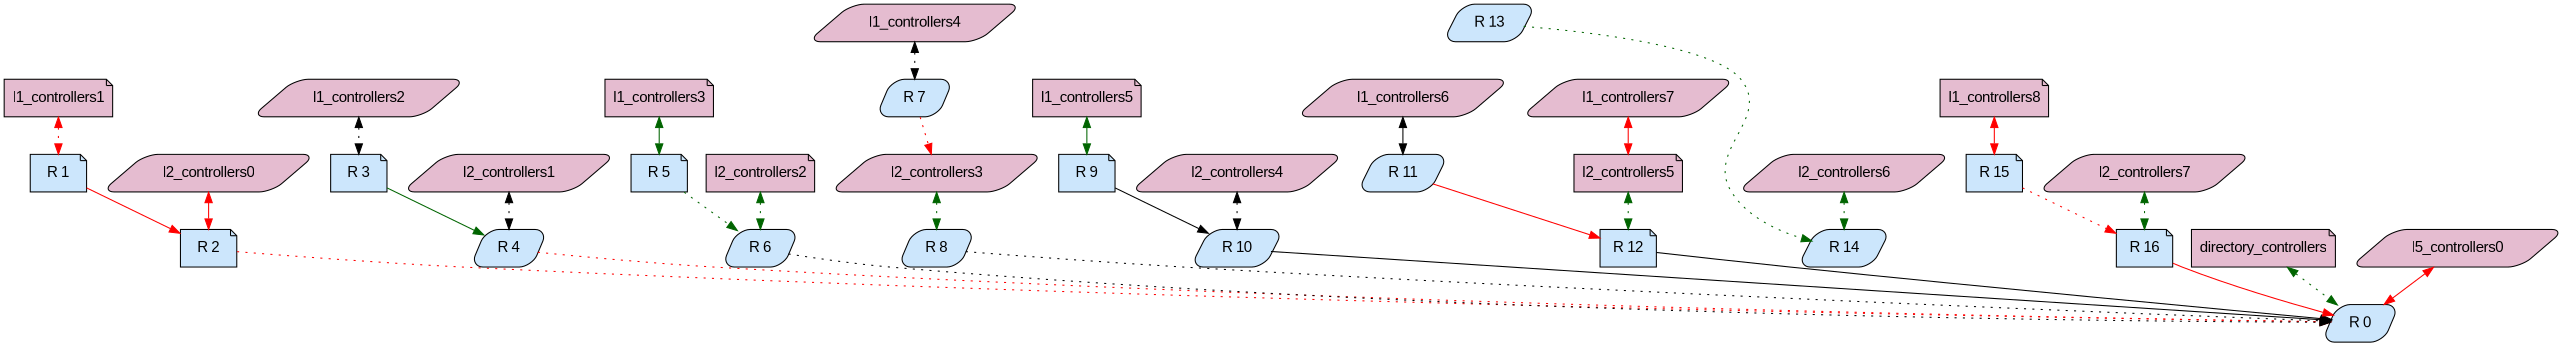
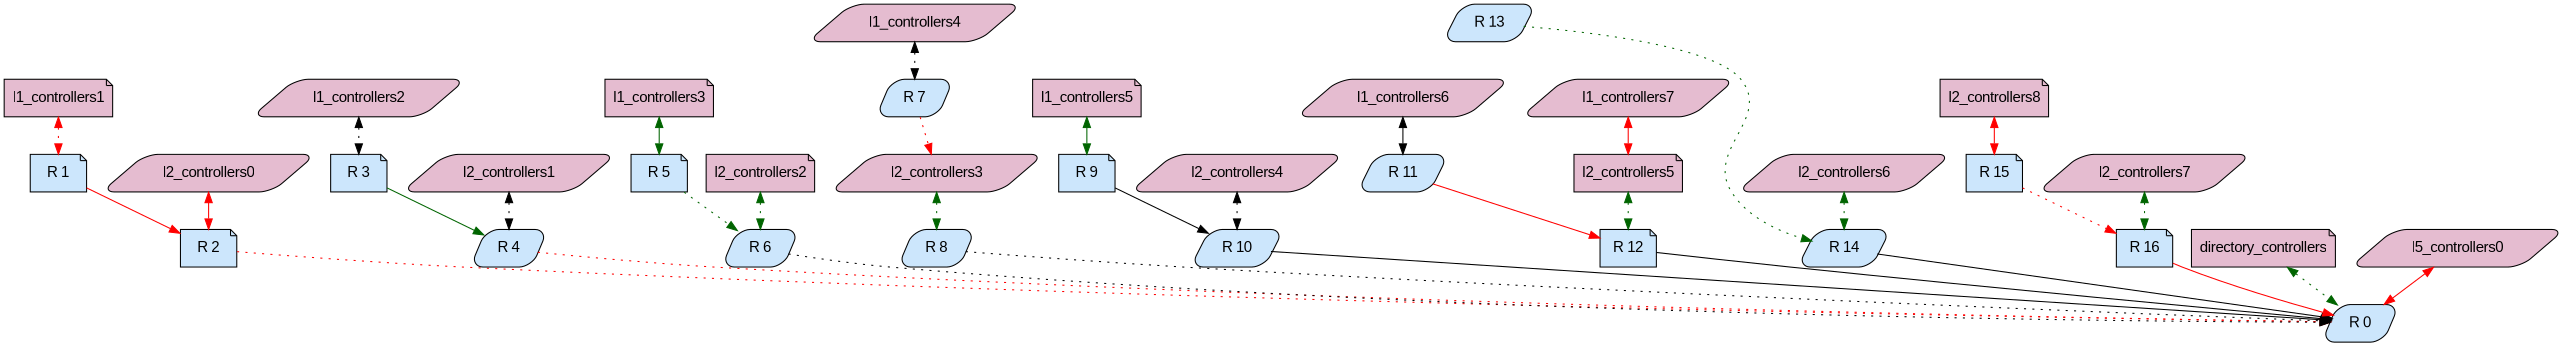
node "l1_controllers8": label "l1_controllers8" -> "l2_controllers8"
edge "R 14" -- "R 0": added
